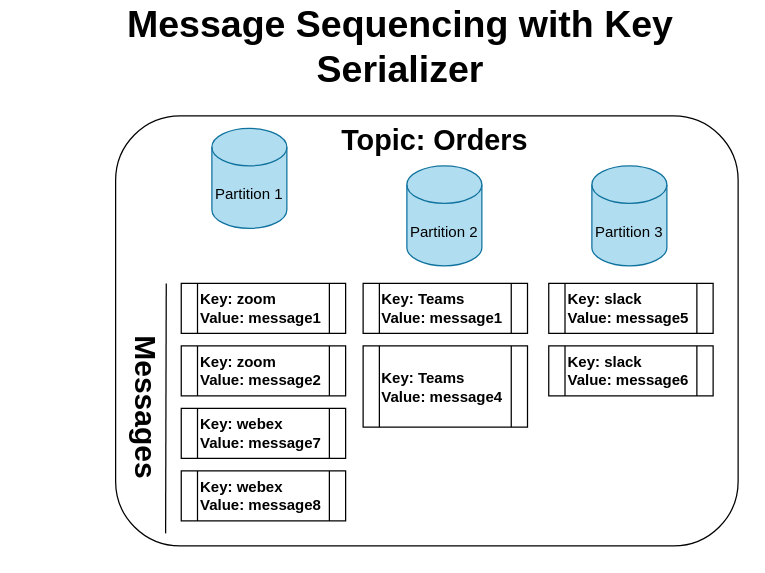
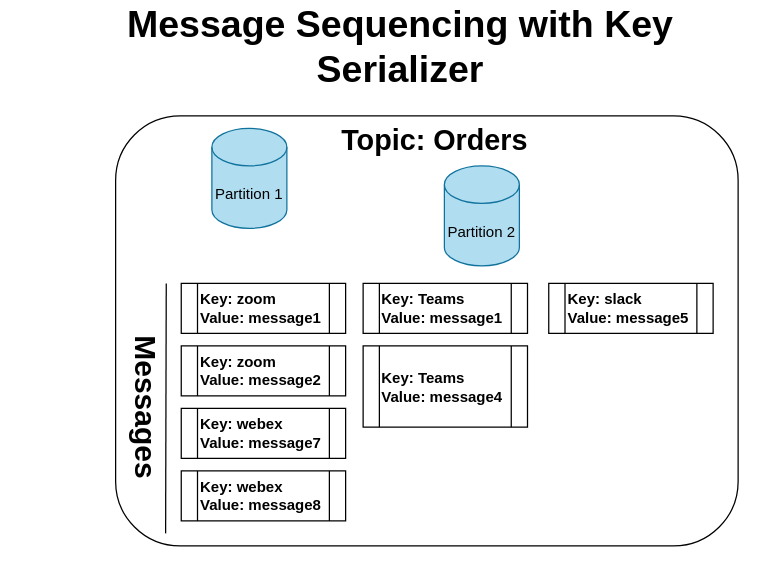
node "Partition 2": moved (444, 216) -> (482, 216)
node "Partition 3": removed
node "Key: slack Value: message6": removed
